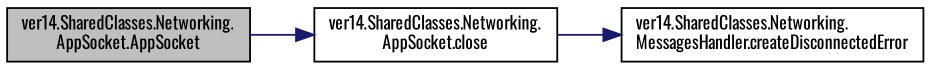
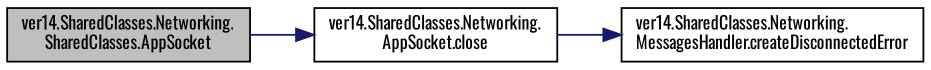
node "ver14.SharedClasses.Networking. AppSocket.AppSocket": label "ver14.SharedClasses.Networking. AppSocket.AppSocket" -> "ver14.SharedClasses.Networking. SharedClasses.AppSocket"
